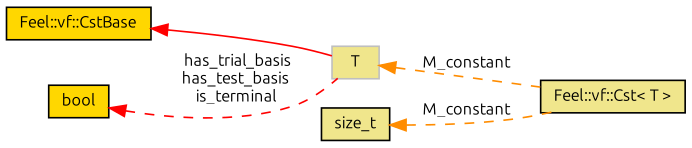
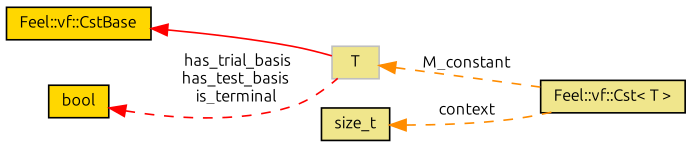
edge "Feel::vf::Cst< T >" -> "size_t": label " M_constant" -> " context"
